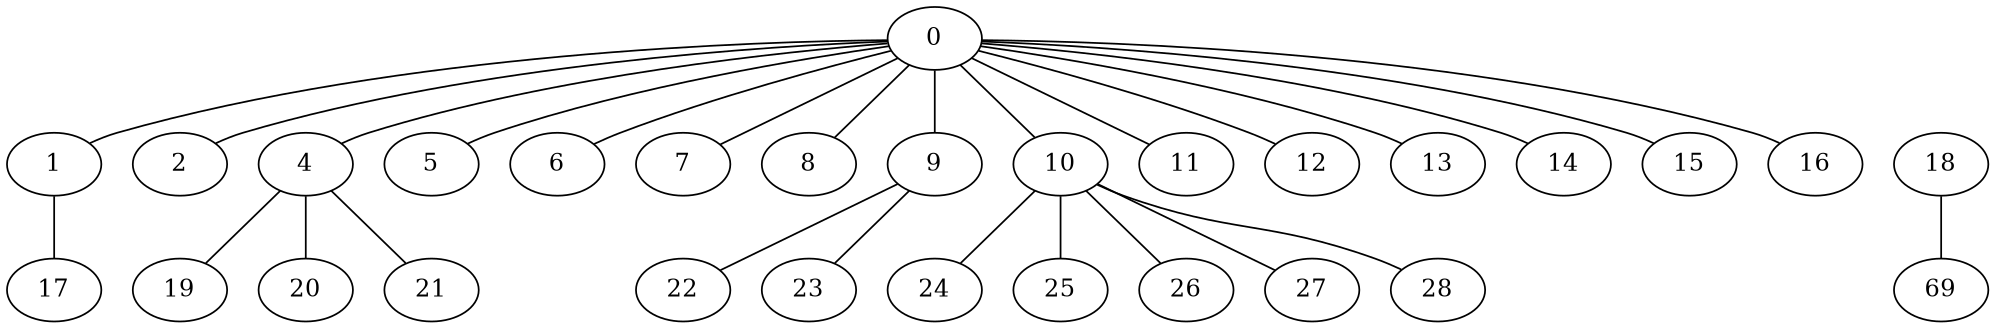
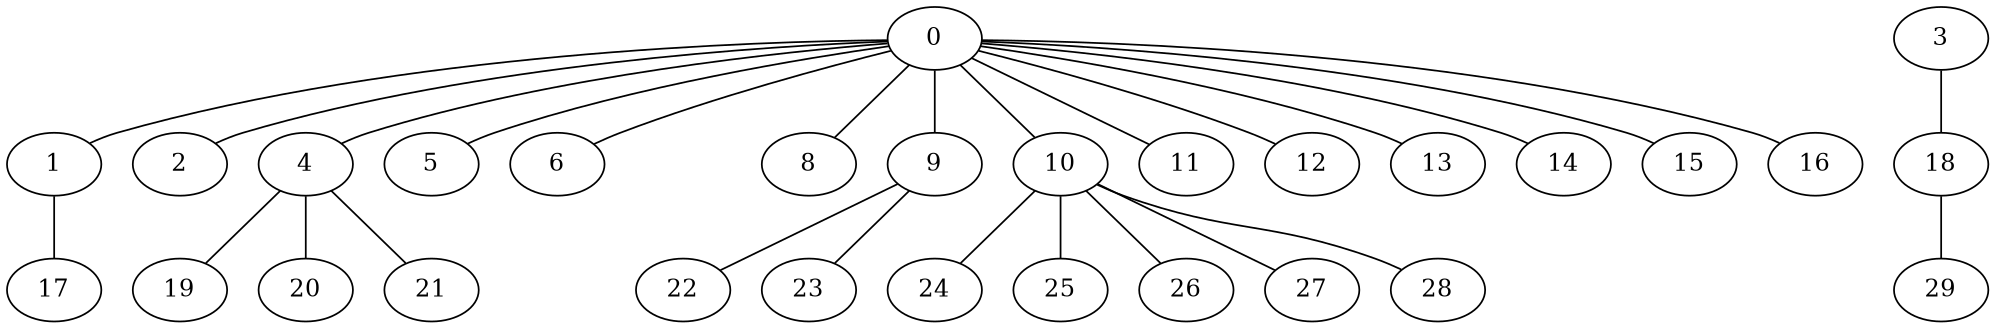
node "3": added
node "7": removed
node "69": label "69" -> "29"
